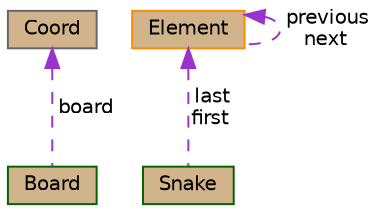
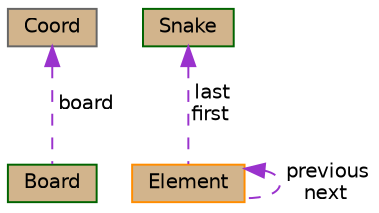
edge "Snake" -> "Element": reversed
